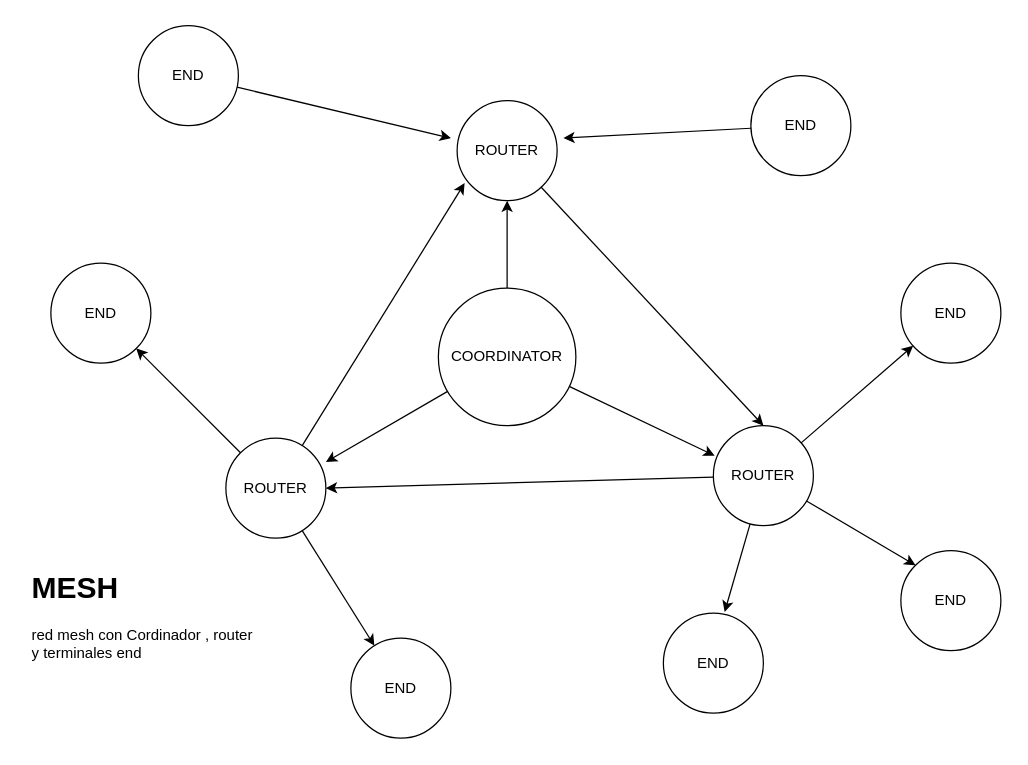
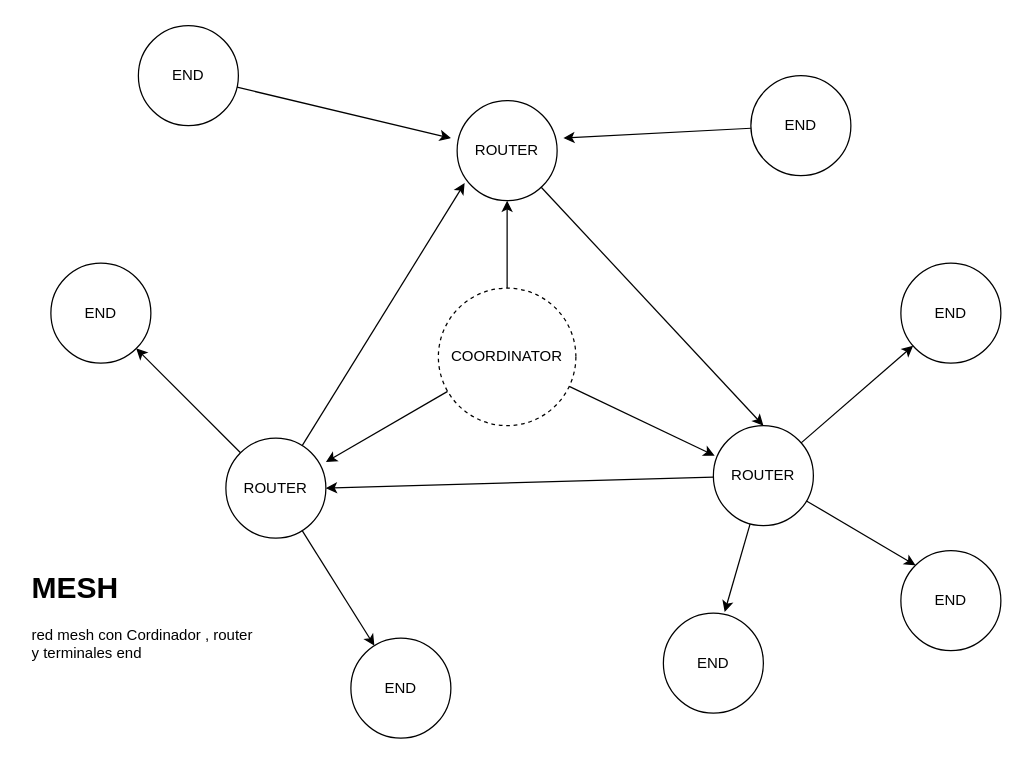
node "COORDINATOR": style solid -> dashed
